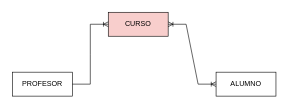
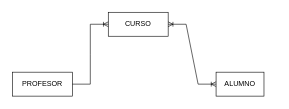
node "CURSO": fillcolor #f8cecc -> #ffffff
node "ALUMNO": size 60x24 -> 48x24
